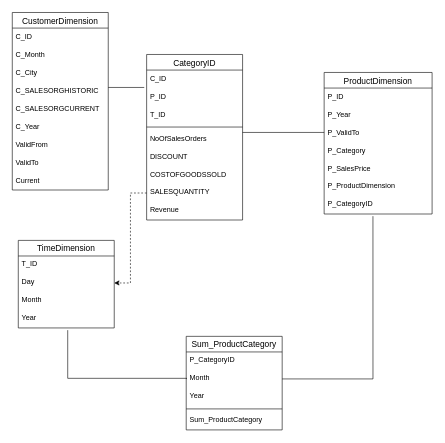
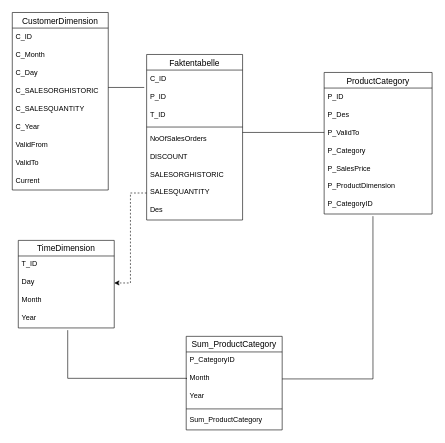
node "CategoryID": label "CategoryID" -> "Faktentabelle"
node "C_City": label "C_City" -> "C_Day"
node "ProductDimension": label "ProductDimension" -> "ProductCategory"
node "C_SALESORGCURRENT": label "C_SALESORGCURRENT" -> "C_SALESQUANTITY"
node "P_Year": label "P_Year" -> "P_Des"
node "COSTOFGOODSSOLD": label "COSTOFGOODSSOLD" -> "SALESORGHISTORIC"
node "Revenue": label "Revenue" -> "Des"
